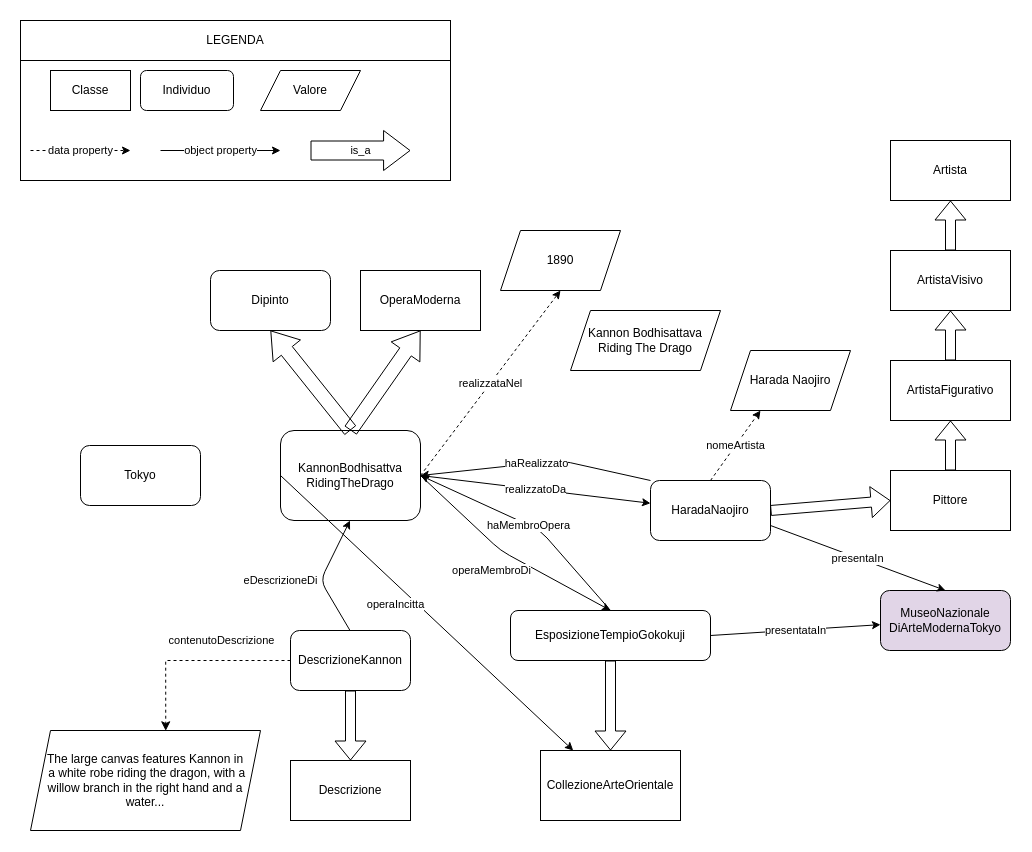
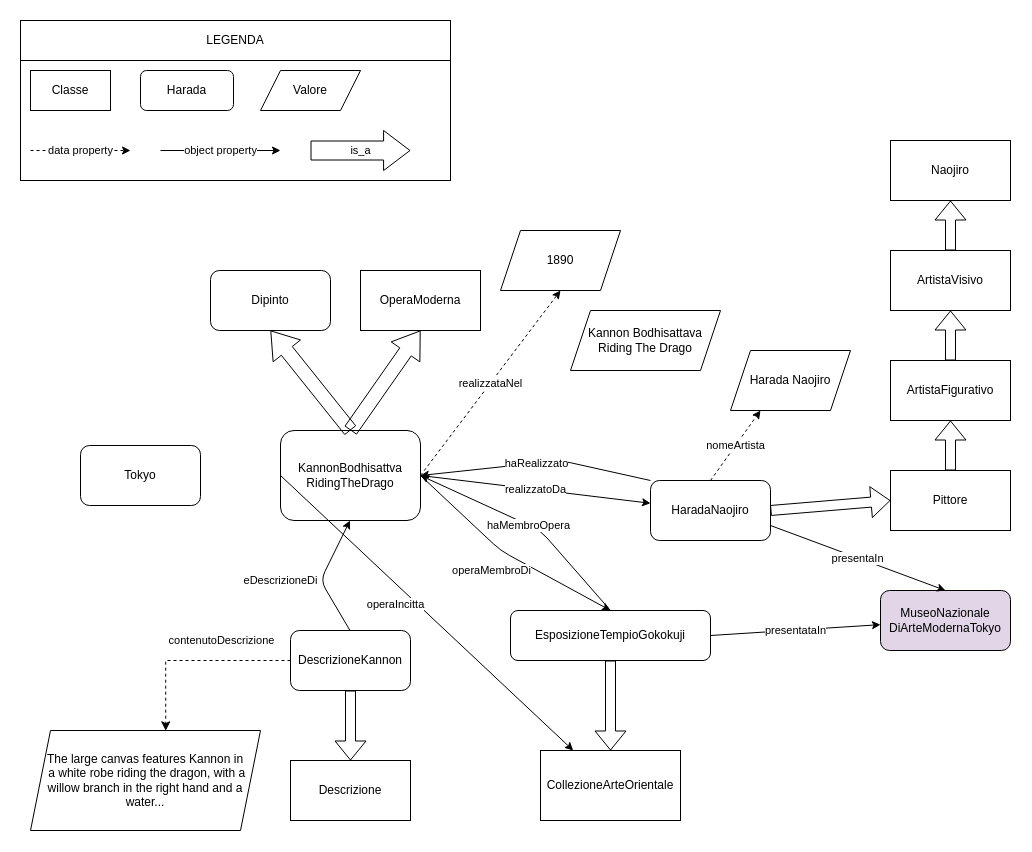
node "Classe": moved (91, 91) -> (71, 91)
node "Individuo": label "Individuo" -> "Harada"
node "Artista": label "Artista" -> "Naojiro"
